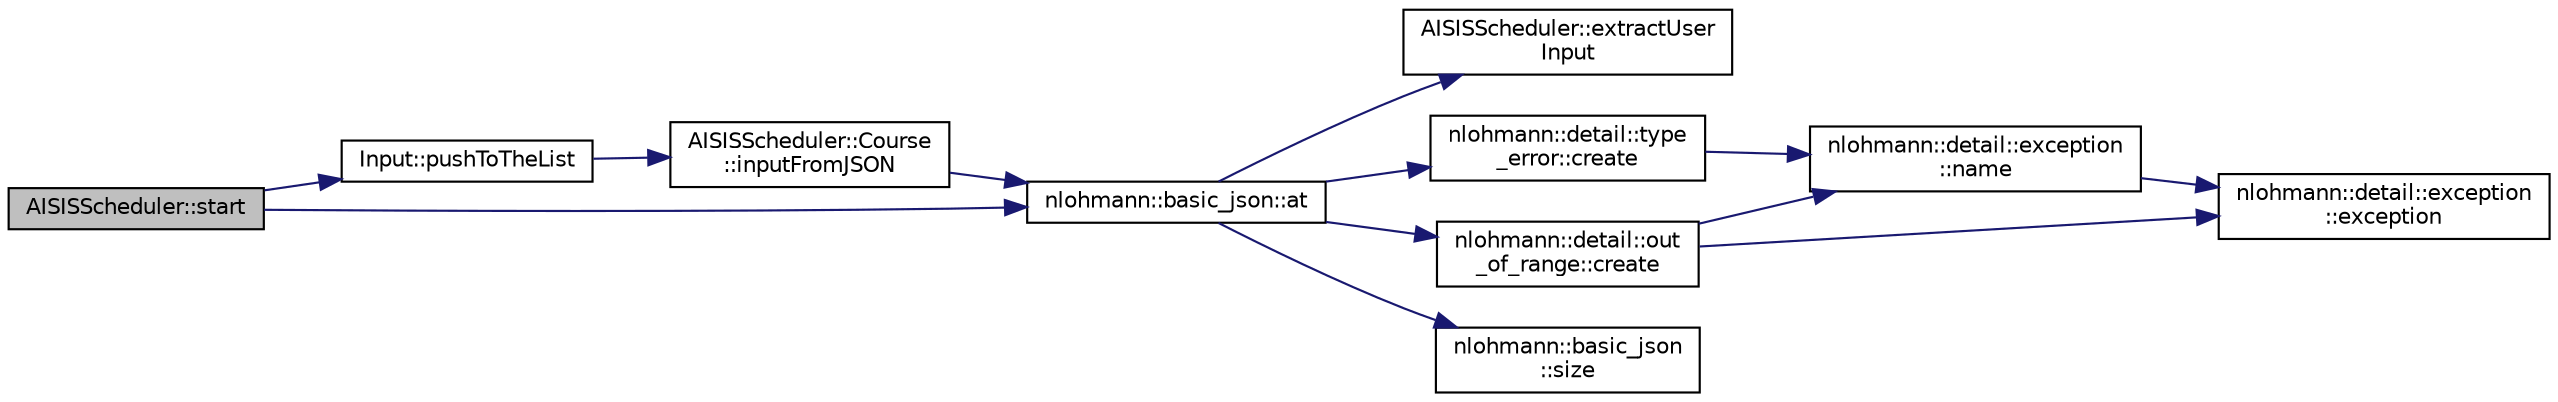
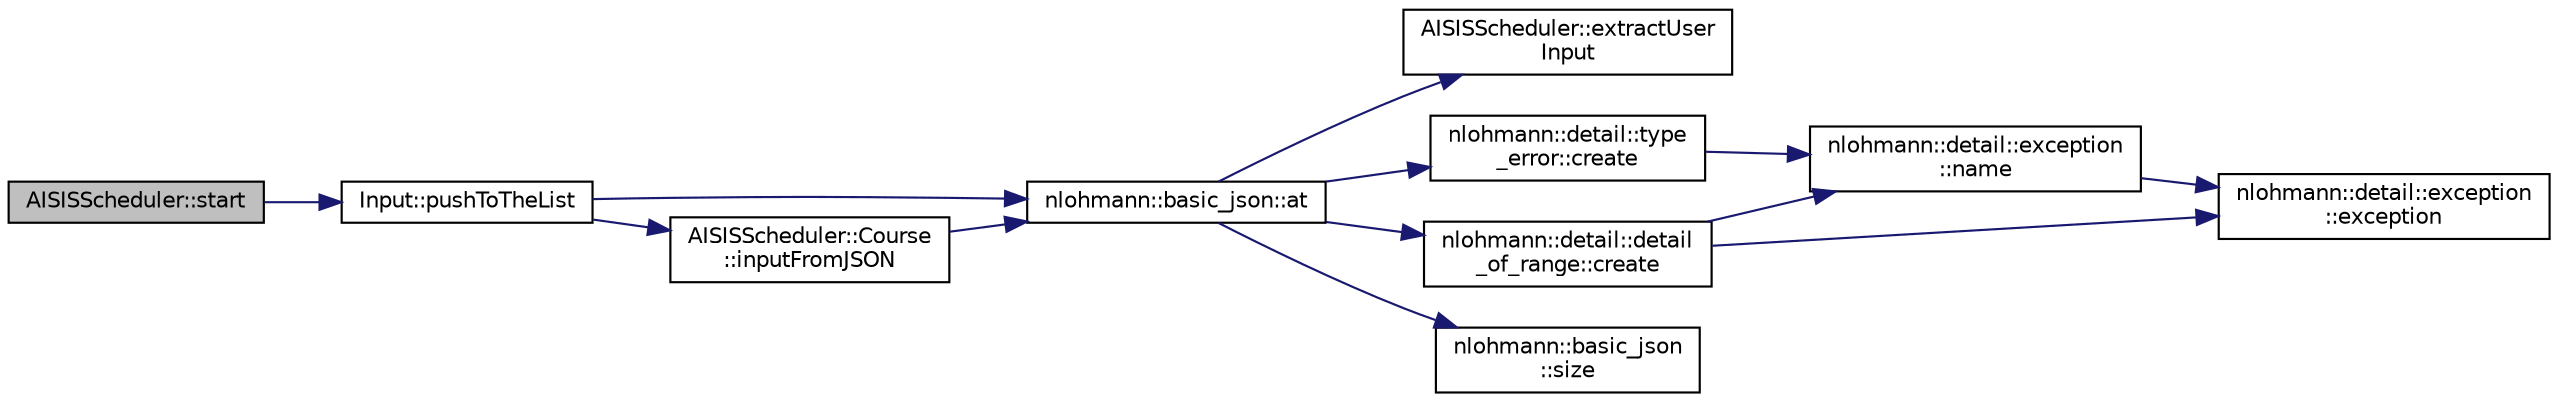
edge "AISISScheduler::start" -> "nlohmann::basic_json::at": now "Input::pushToTheList" -> "nlohmann::basic_json::at"
node "nlohmann::detail::out _of_range::create": label "nlohmann::detail::out _of_range::create" -> "nlohmann::detail::detail _of_range::create"
